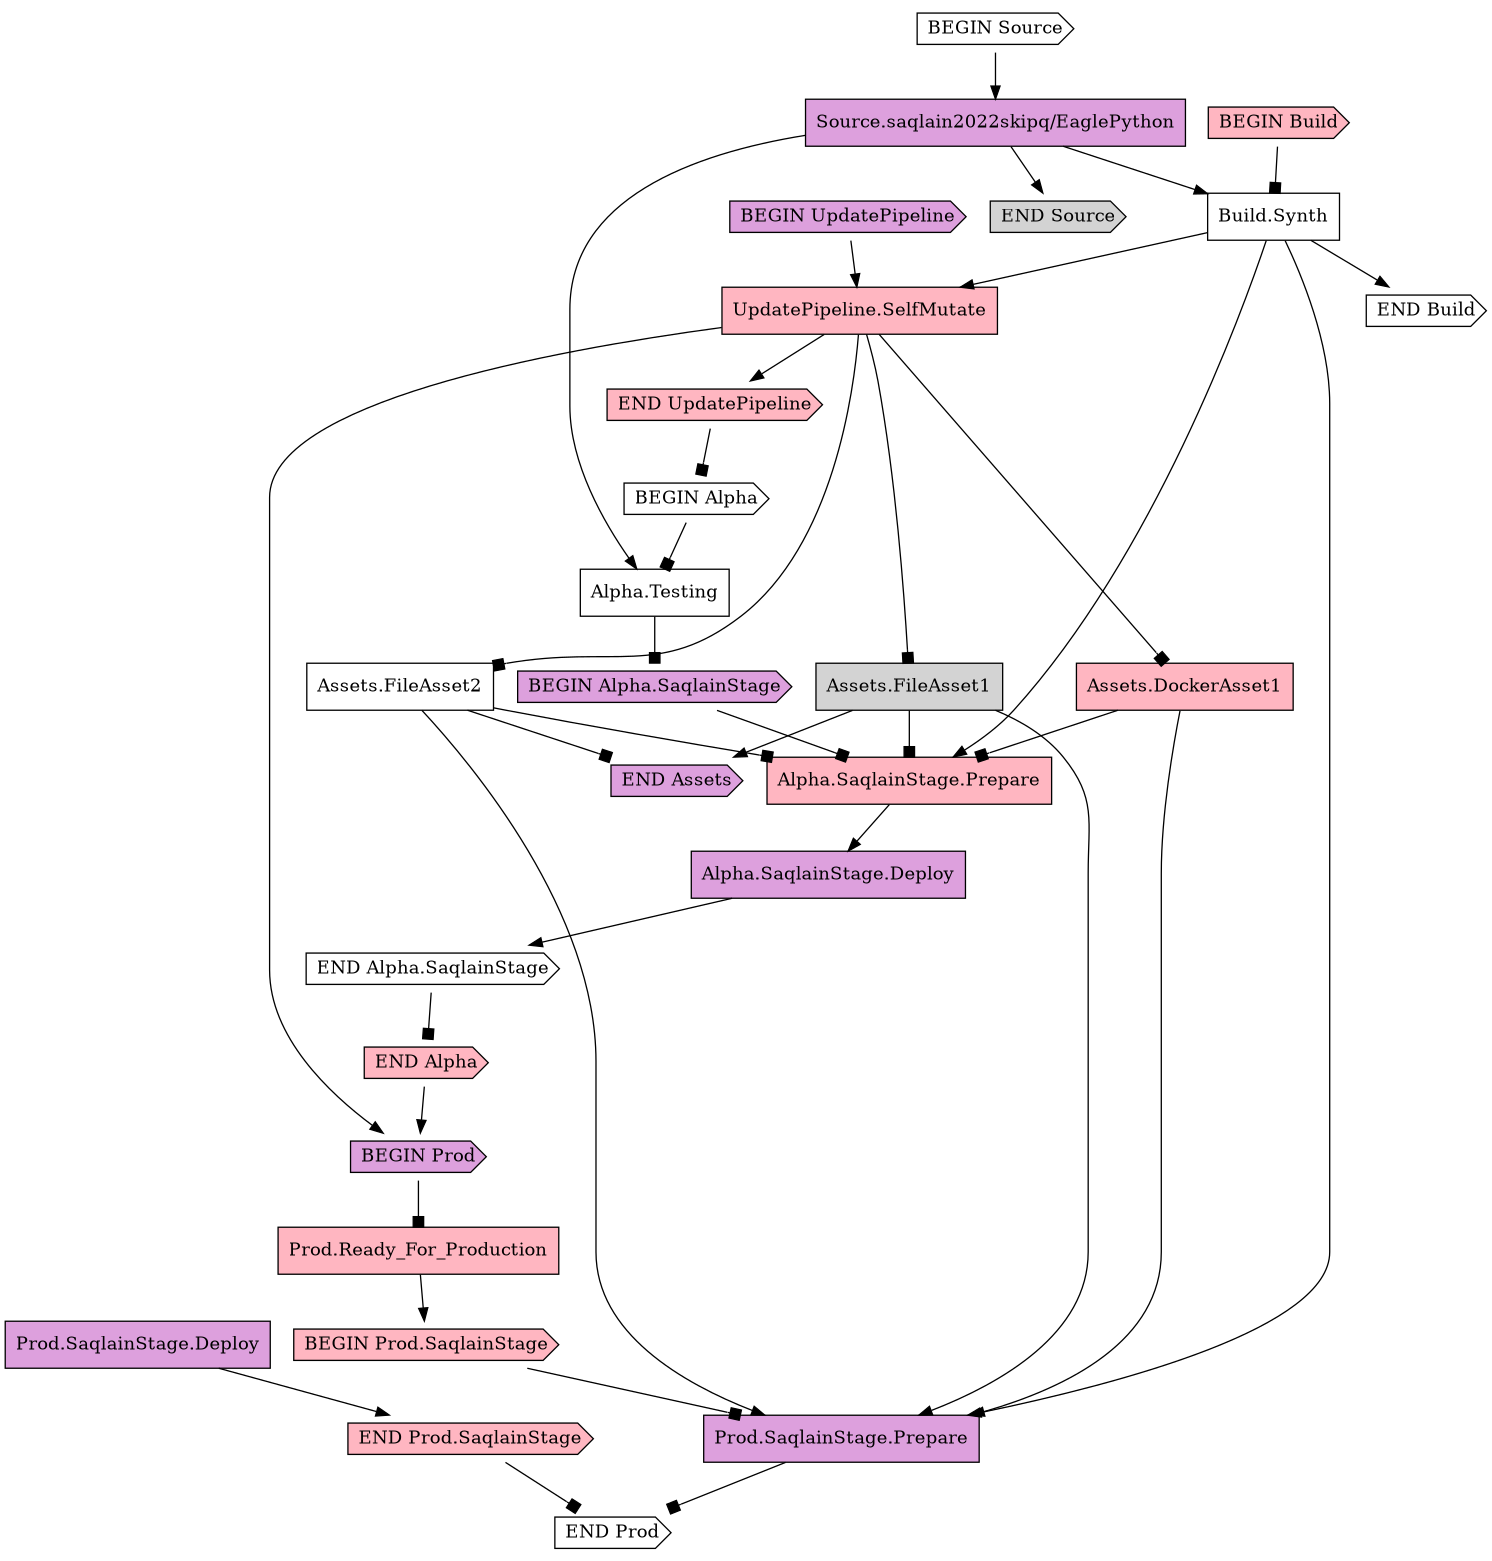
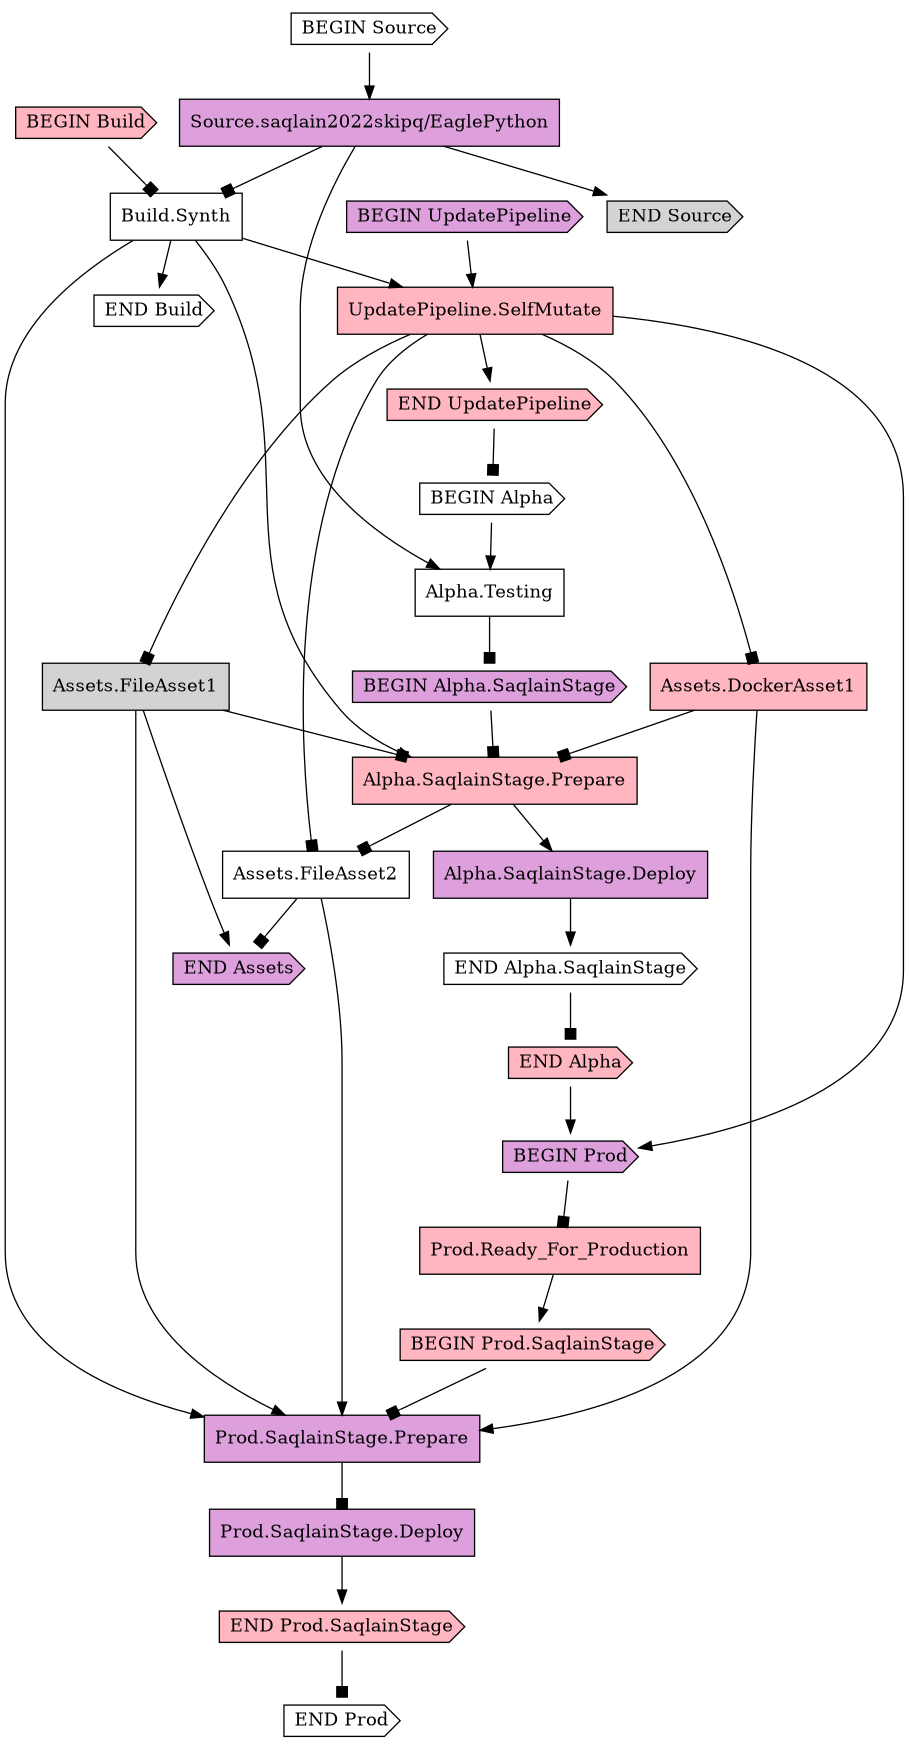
edge "Source.saqlain2022skipq/EaglePython" -> "Build.Synth": arrowhead normal -> box
edge "BEGIN Alpha" -> "Alpha.Testing": arrowhead box -> normal
edge "Assets.FileAsset2" -> "Alpha.SaqlainStage.Prepare": reversed
edge "Prod.SaqlainStage.Prepare" -> "END Prod": now "Prod.SaqlainStage.Prepare" -> "Prod.SaqlainStage.Deploy"
